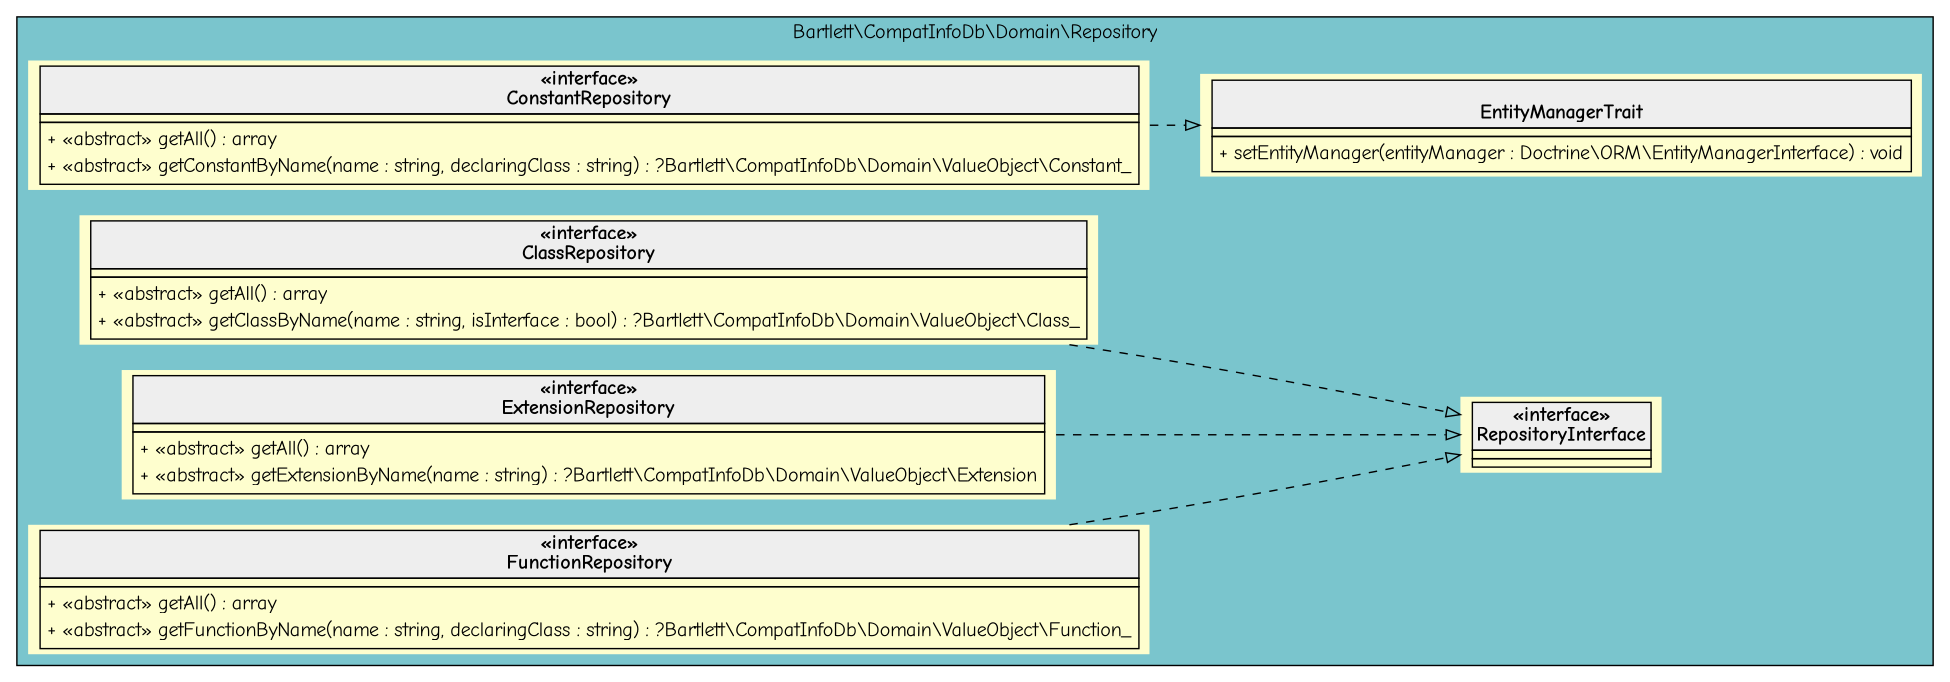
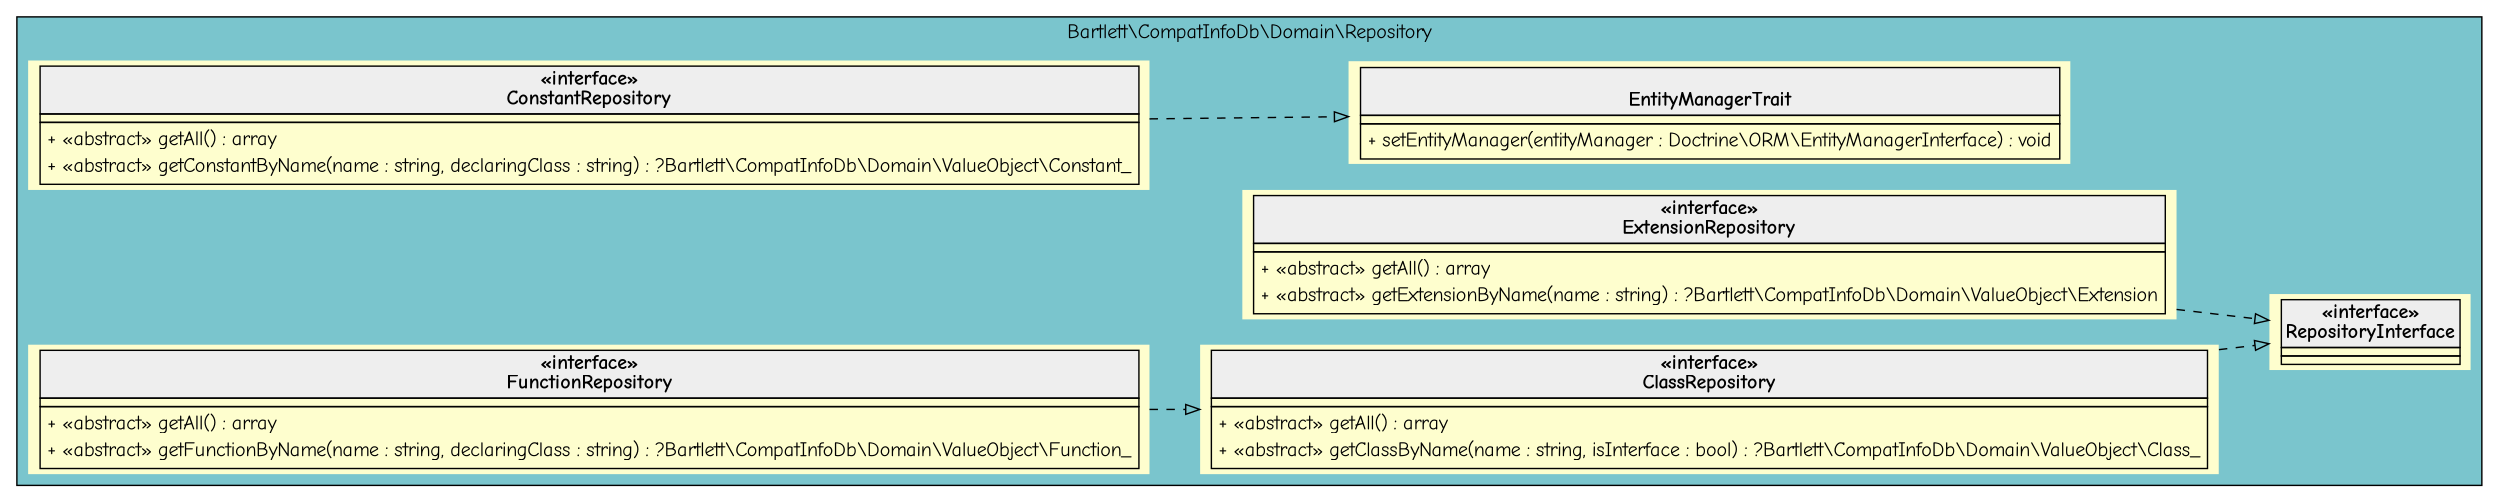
edge "FunctionRepository" -> "RepositoryInterface": now "FunctionRepository" -> "ClassRepository"
